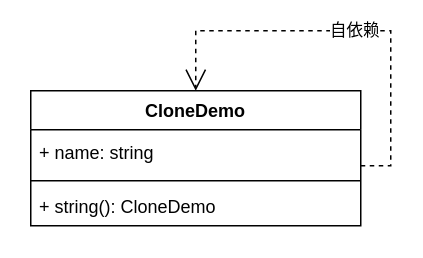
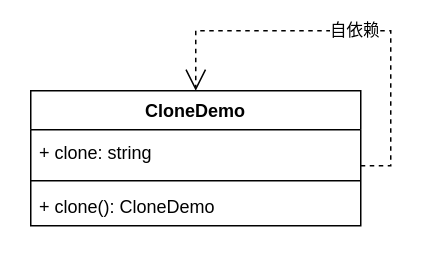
node "+ name: string": label "+ name: string" -> "+ clone: string"
node "+ string(): CloneDemo": label "+ string(): CloneDemo" -> "+ clone(): CloneDemo"
